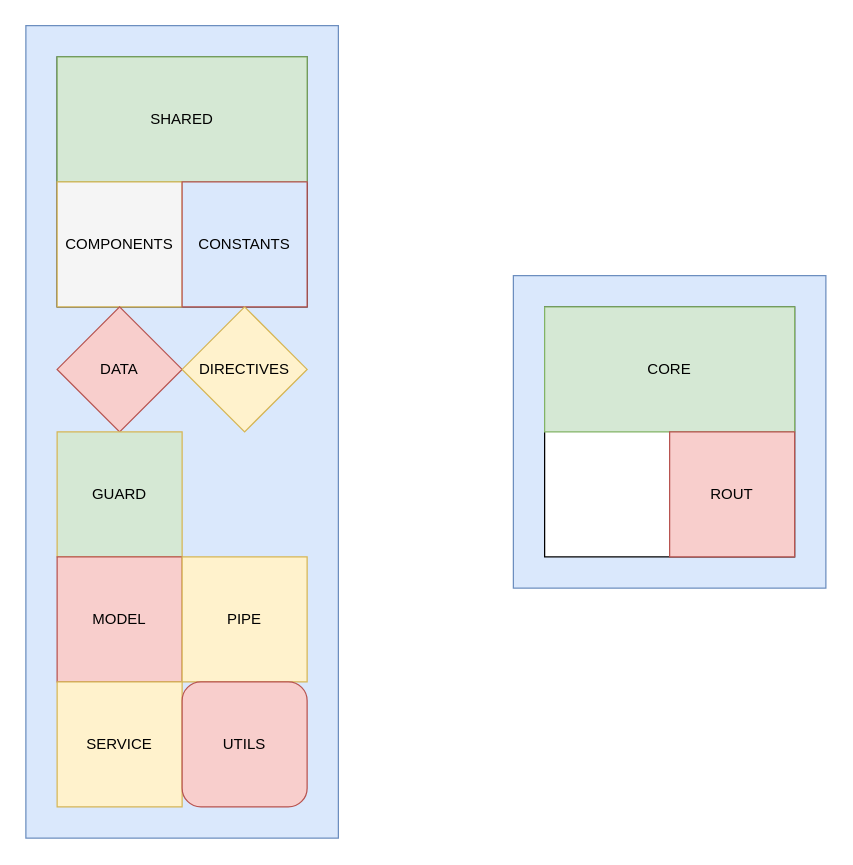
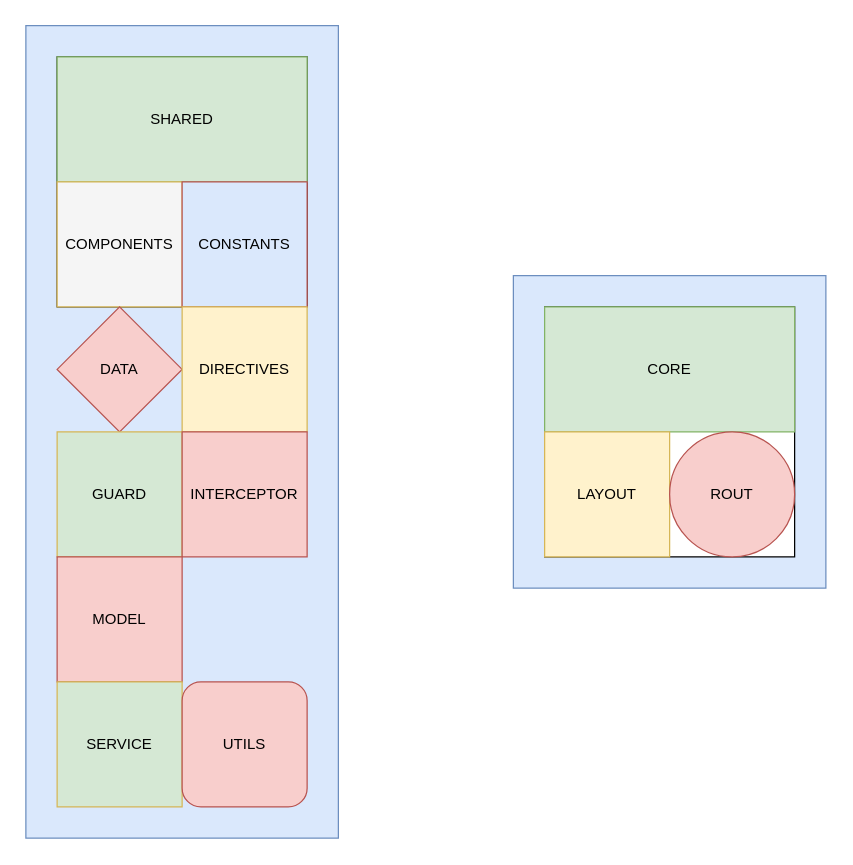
node "DIRECTIVES": shape diamond -> rectangle
node "INTERCEPTOR": added
node "LAYOUT": added
node "ROUT": shape rectangle -> ellipse
node "PIPE": removed
node "SERVICE": fillcolor #fff2cc -> #d5e8d4
